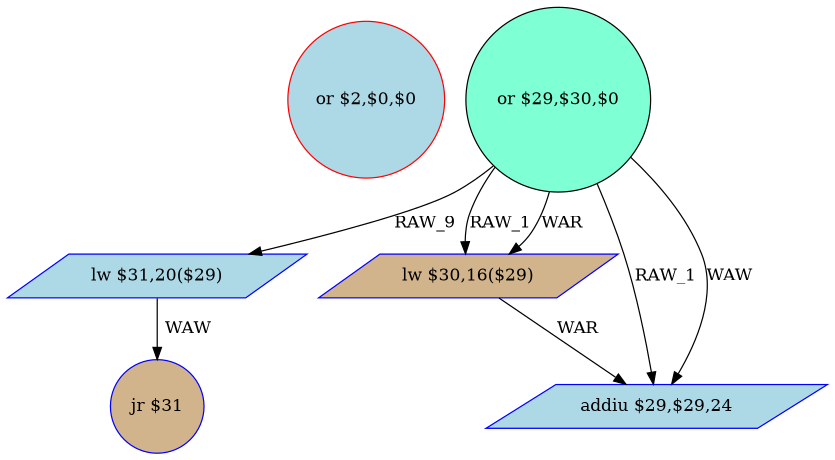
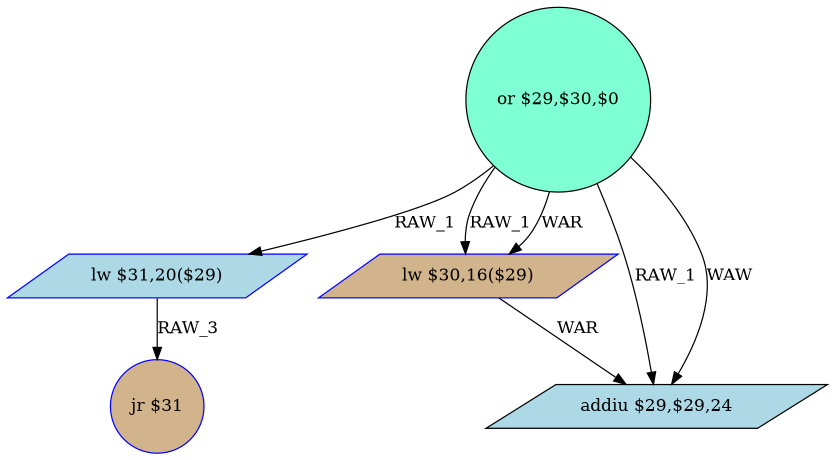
node "or $2,$0,$0": removed
edge "or $29,$30,$0" -> "lw $31,20($29)": label "RAW_9" -> "RAW_1"
edge "lw $31,20($29)" -> "jr $31": label "WAW" -> "RAW_3"
node "addiu $29,$29,24": color blue -> black
